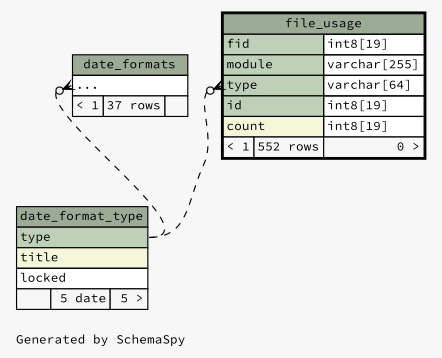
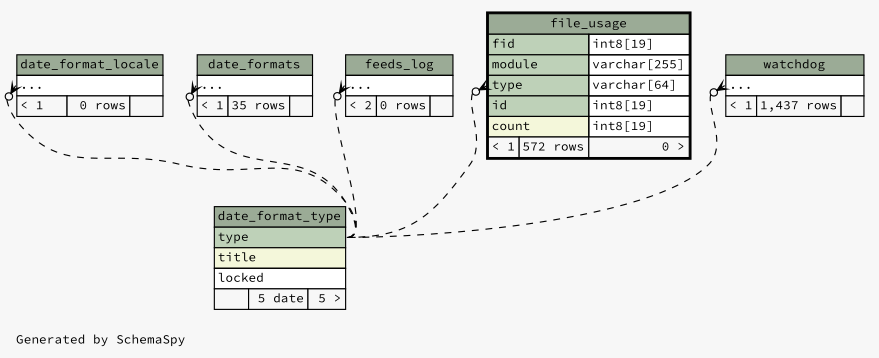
node "date_format_locale": added
node "feeds_log": added
node "watchdog": added
node "date_formats": text "37 rows" -> "35 rows"
node "file_usage": text "552 rows" -> "572 rows"
